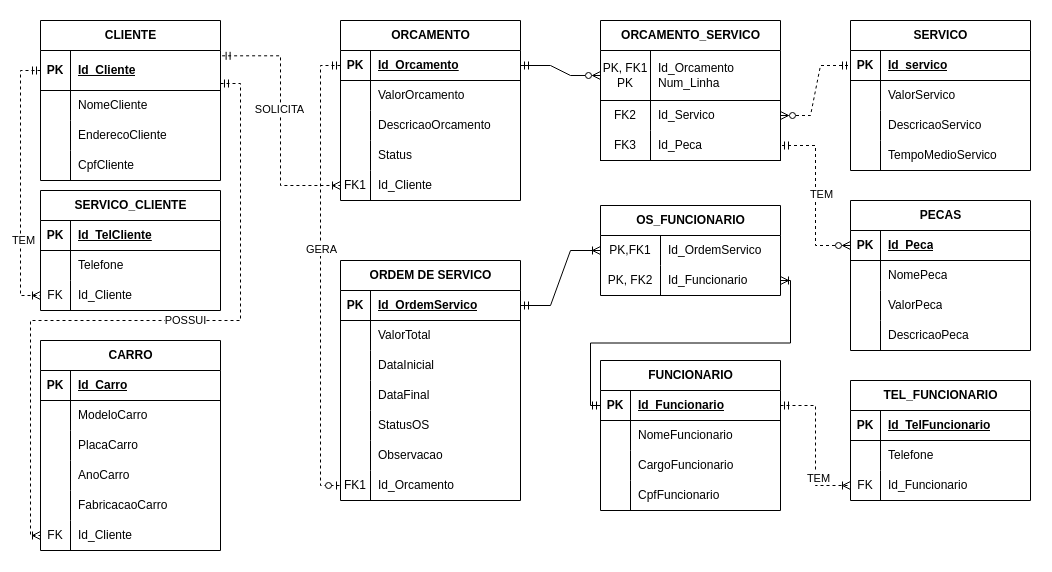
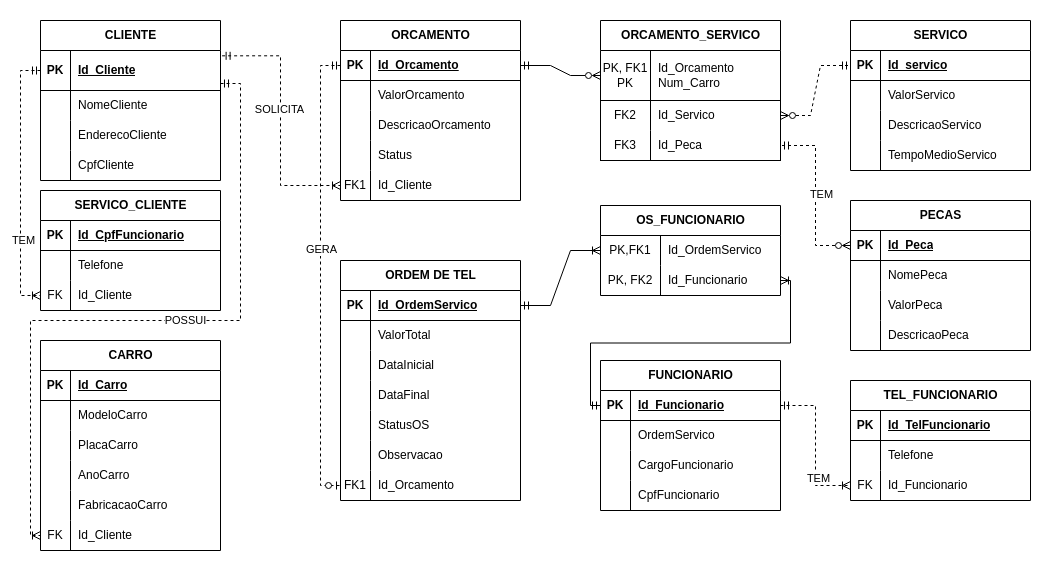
node "Id_Orcamento Num_Linha": label "Id_Orcamento Num_Linha" -> "Id_Orcamento Num_Carro"
node "Id_TelCliente": label "Id_TelCliente" -> "Id_CpfFuncionario"
node "ORDEM DE SERVICO": label "ORDEM DE SERVICO" -> "ORDEM DE TEL"
node "NomeFuncionario": label "NomeFuncionario" -> "OrdemServico"
